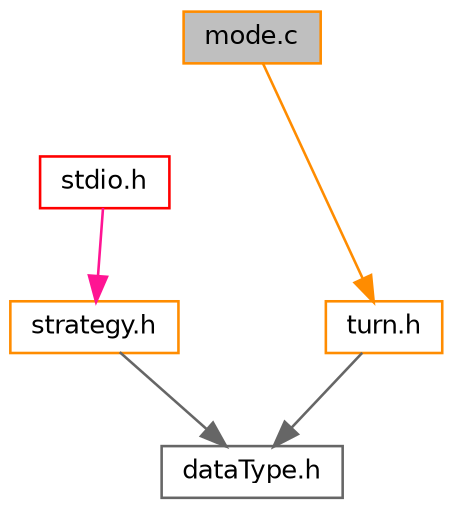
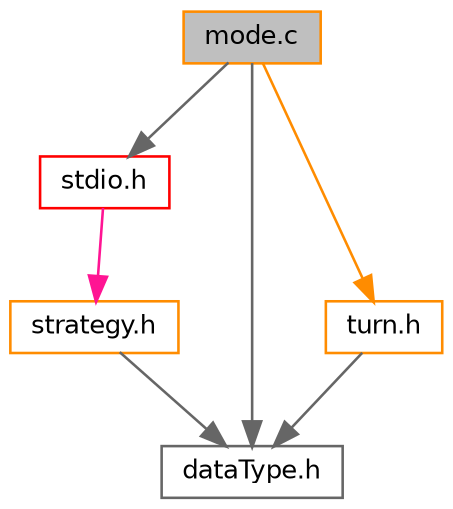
edge "mode.c" -> "stdio.h": added
edge "mode.c" -> "dataType.h": added
